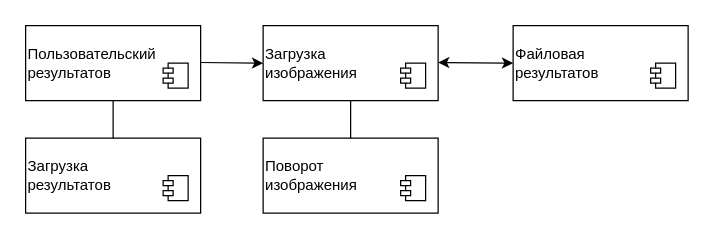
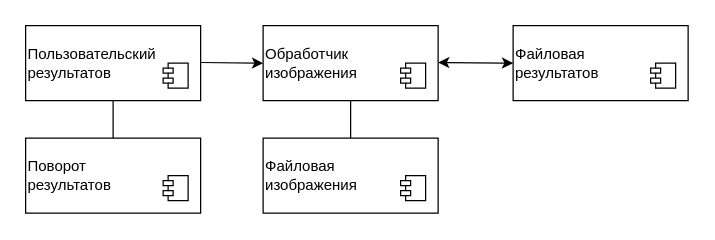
node "Загрузка изображения": label "Загрузка изображения" -> "Обработчик изображения"
node "Загрузка результатов": label "Загрузка результатов" -> "Поворот результатов"
node "Поворот изображения": label "Поворот изображения" -> "Файловая изображения"
